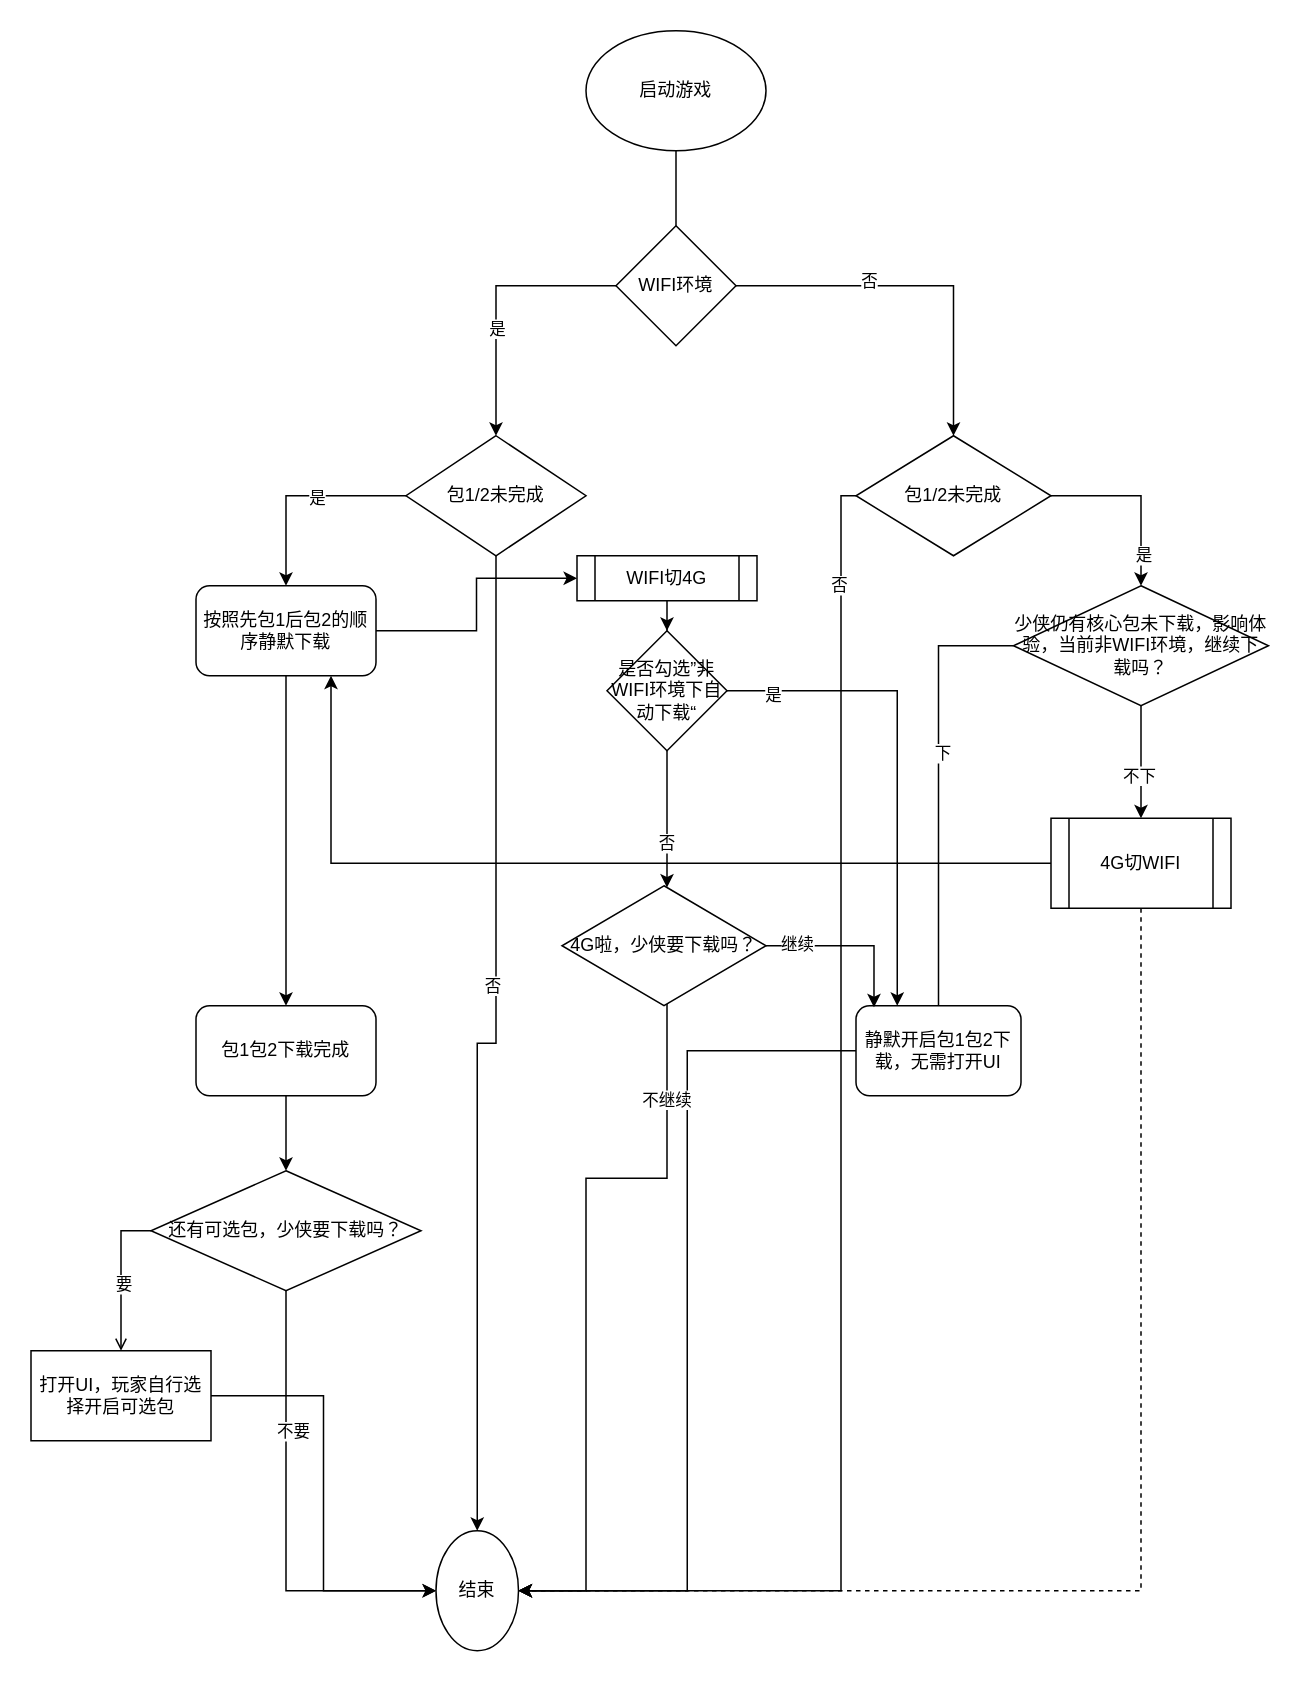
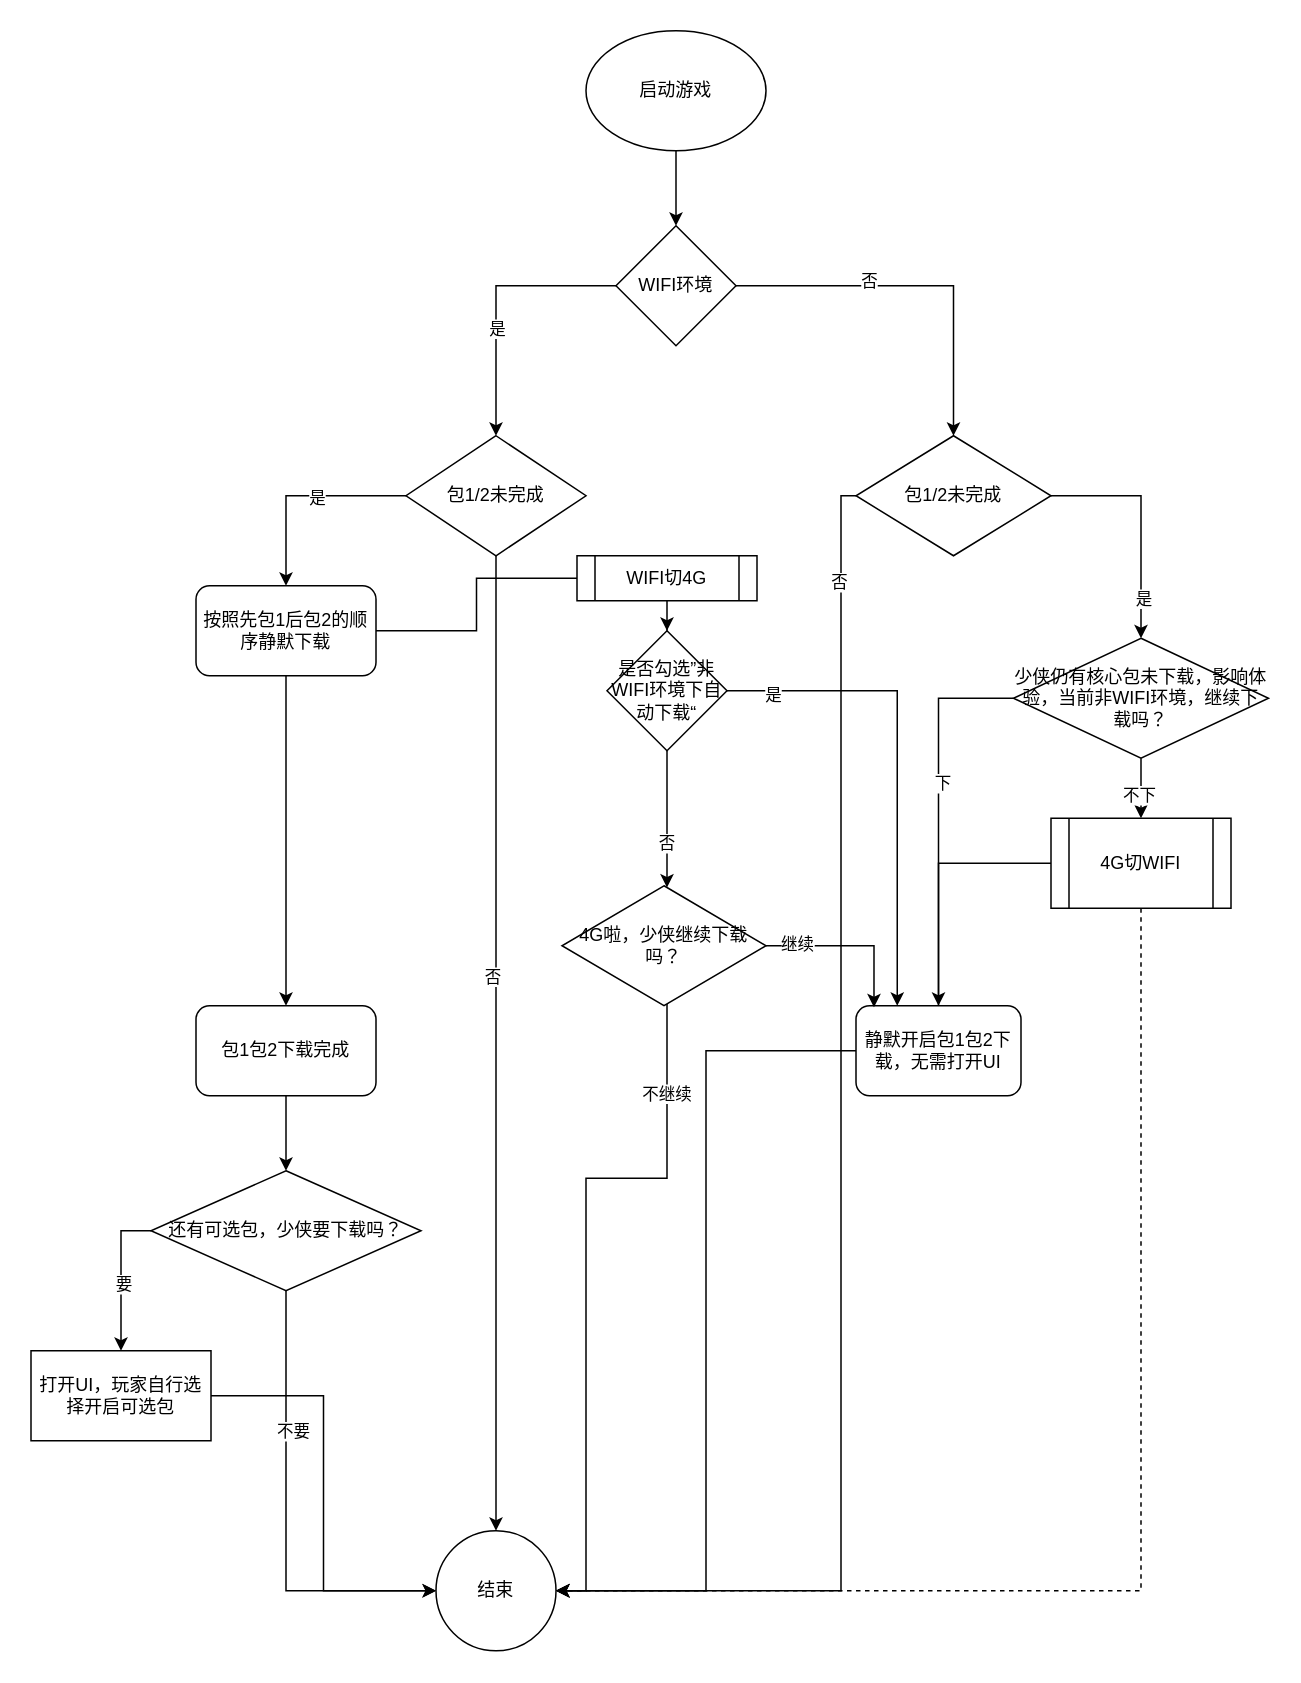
edge "启动游戏" -- "WIFI环境": arrowhead none -> classic
edge "按照先包1后包2的顺序静默下载" -> "WIFI切4G": arrowhead classic -> none
node "少侠仍有核心包未下载，影响体验，当前非WIFI环境，继续下载吗？": moved (1141, 646) -> (1141, 698)
edge "4G切WIFI" -> "按照先包1后包2的顺序静默下载": now "4G切WIFI" -> "静默开启包1包2下载，无需打开UI"
node "4G啦，少侠要下载吗？": label "4G啦，少侠要下载吗？" -> "4G啦，少侠继续下载吗？"
edge "还有可选包，少侠要下载吗？" -> "打开UI，玩家自行选择开启可选包": arrowhead open -> classic
node "结束": size 83x120 -> 120x120
